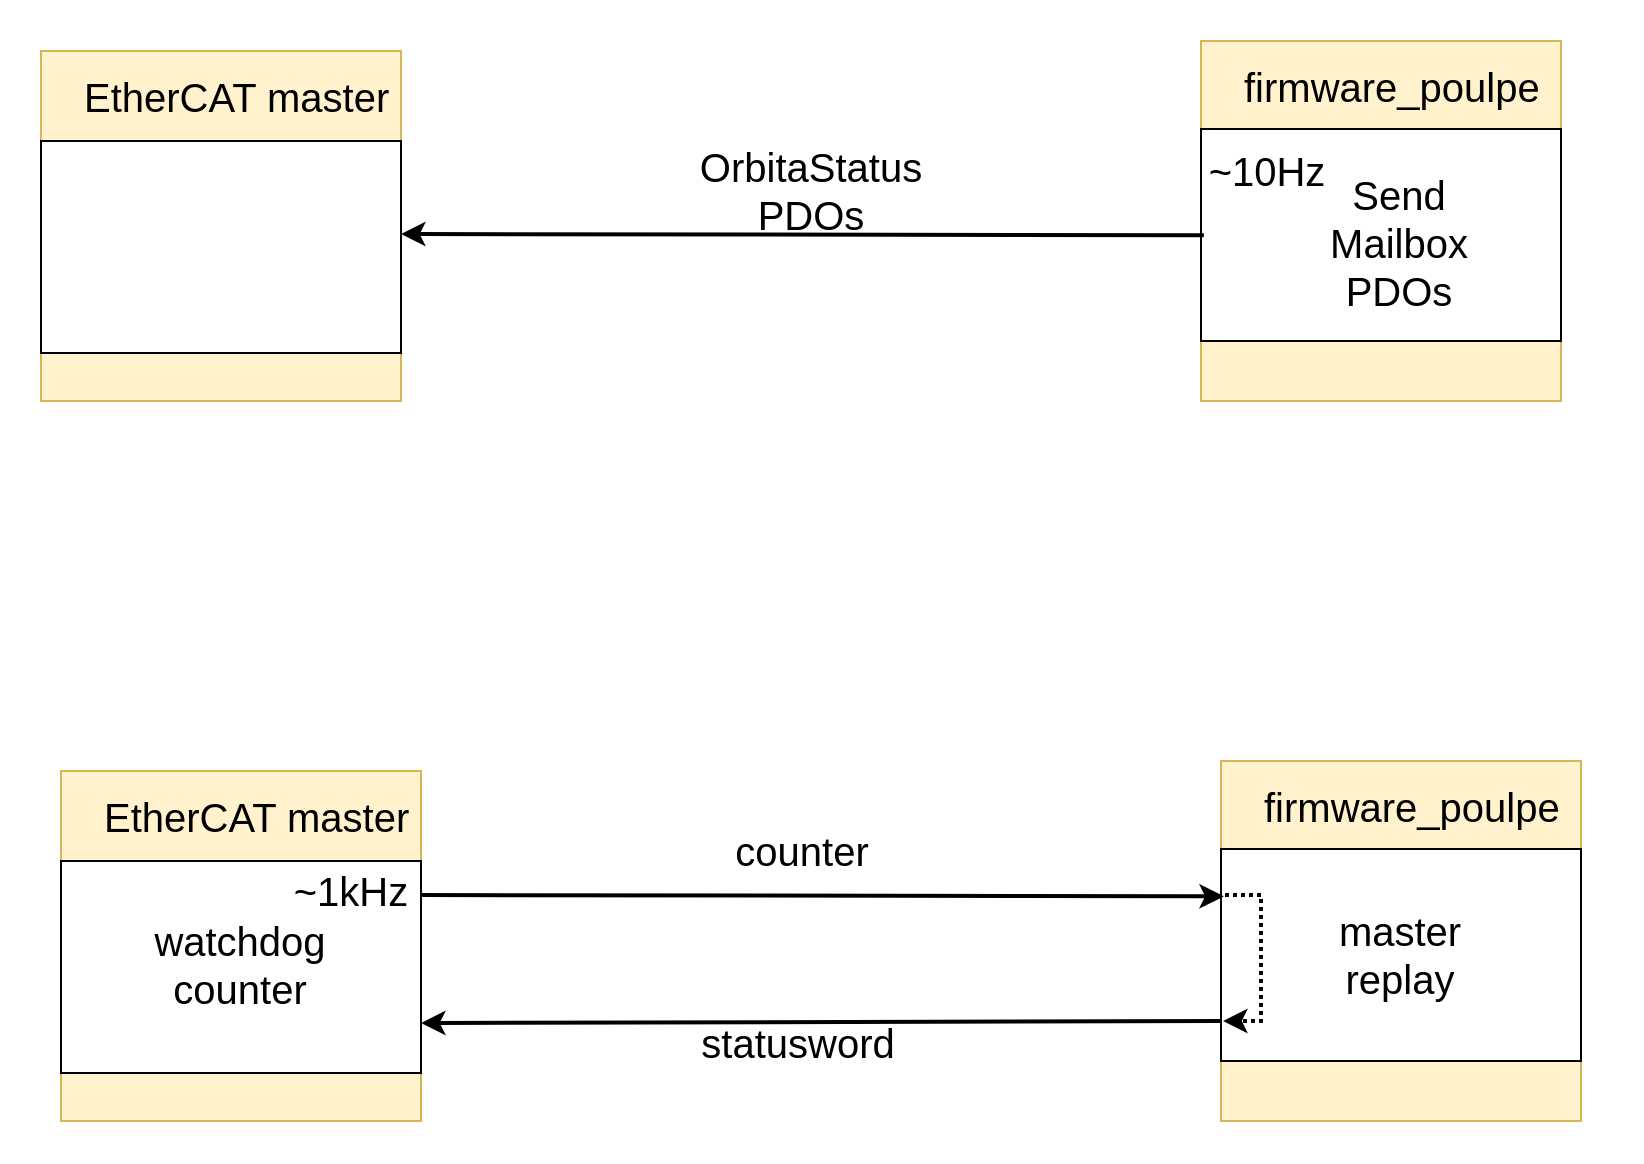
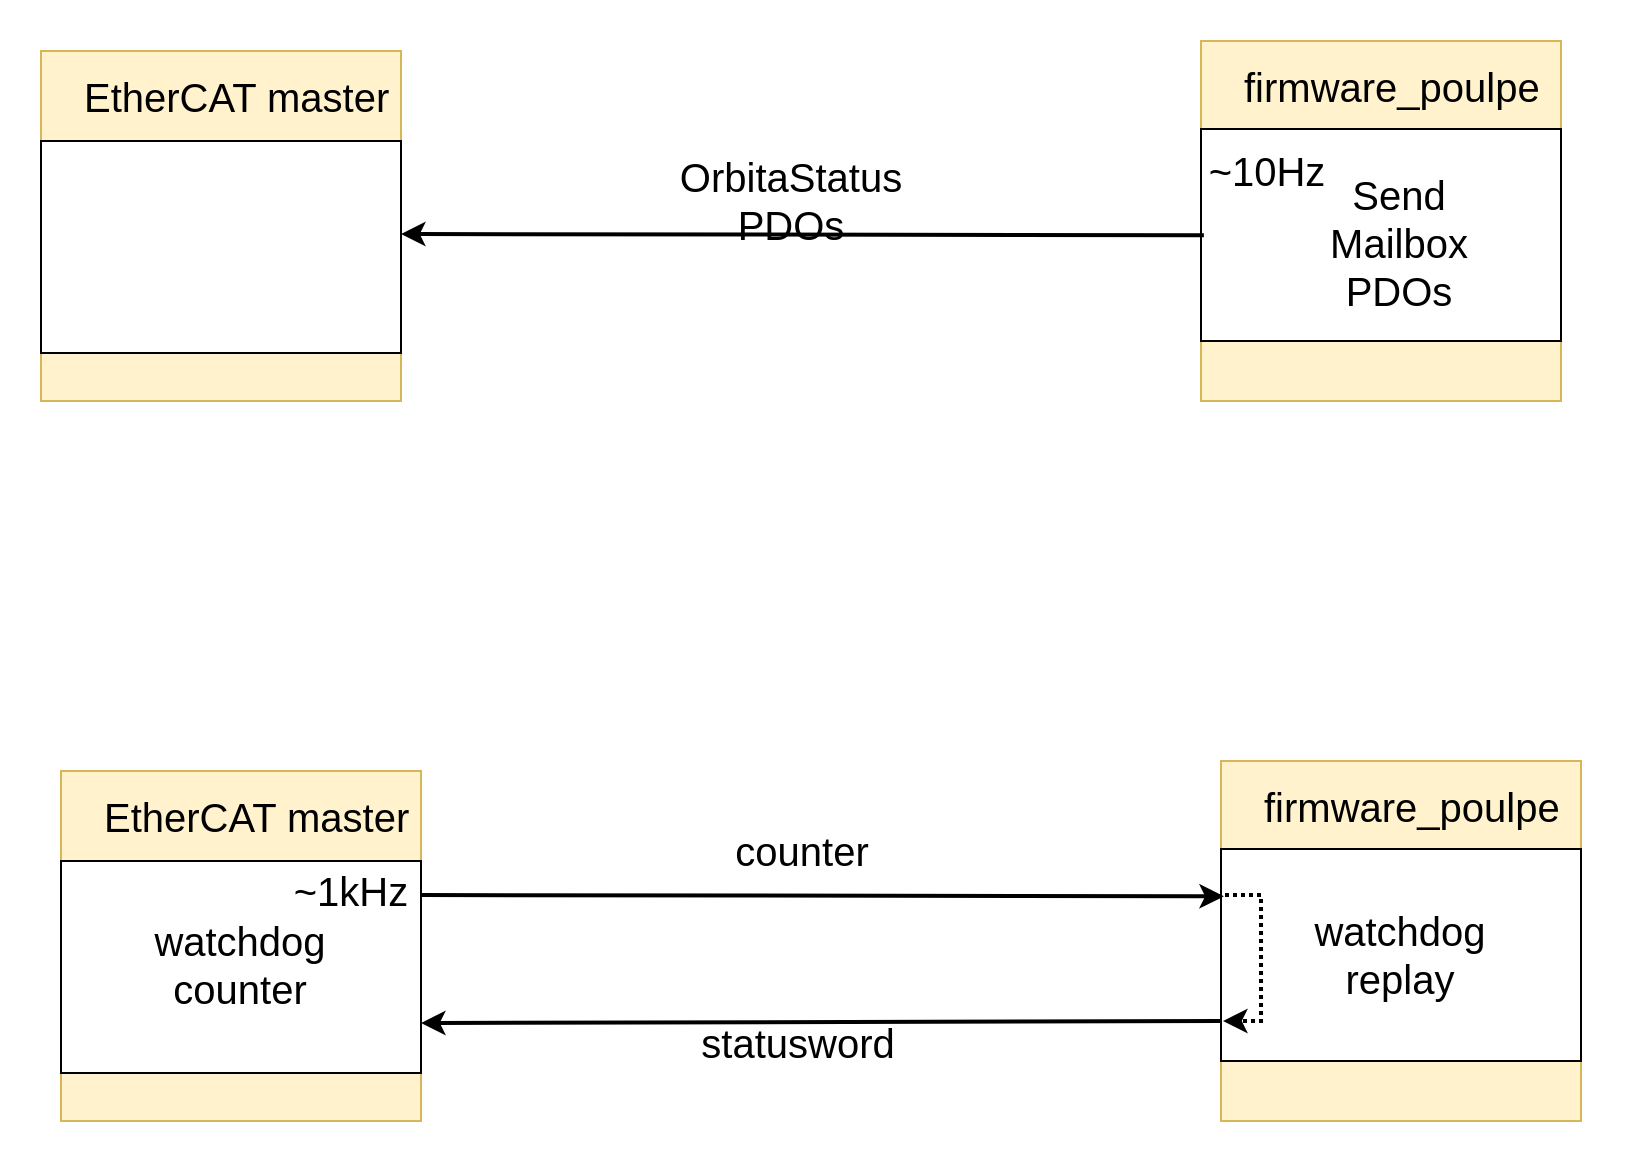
node "OrbitaStatus PDOs": moved (812, 191) -> (792, 201)
node "master replay": label "master replay" -> "watchdog replay"
